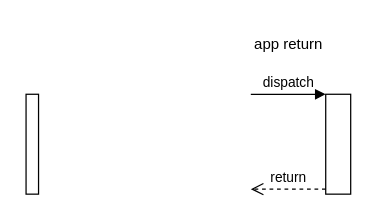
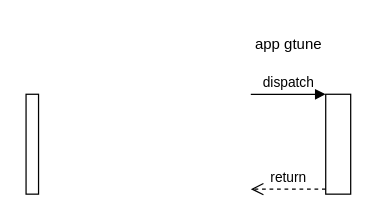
node "app return": label "app return" -> "app gtune"
